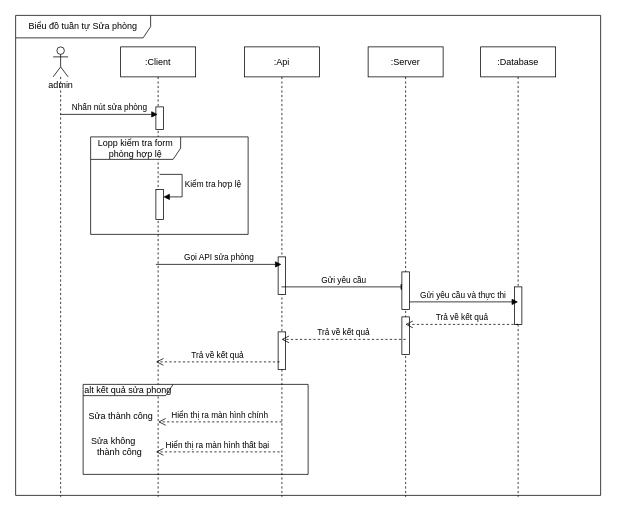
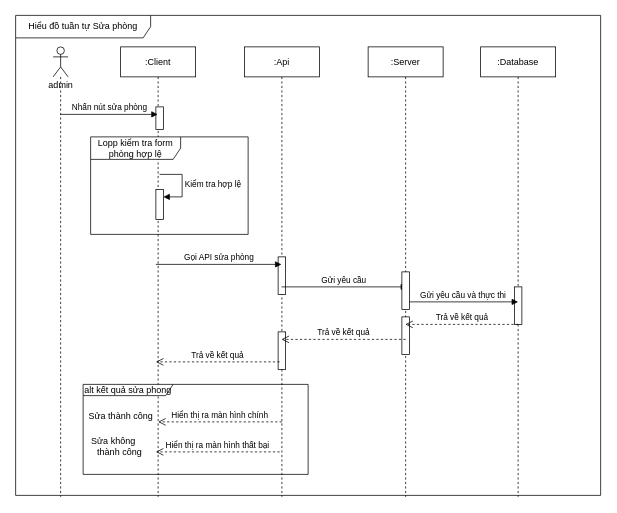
node "Biểu đồ tuần tự Sửa phòng": label "Biểu đồ tuần tự Sửa phòng" -> "Hiểu đồ tuần tự Sửa phòng"
